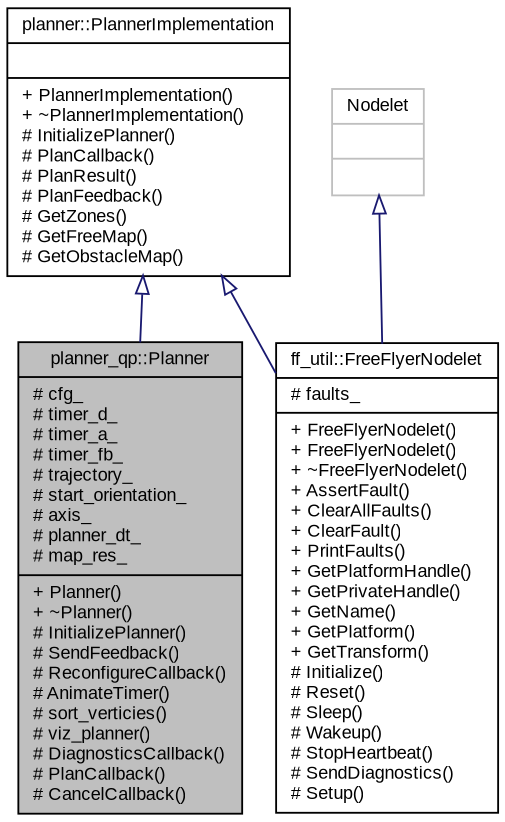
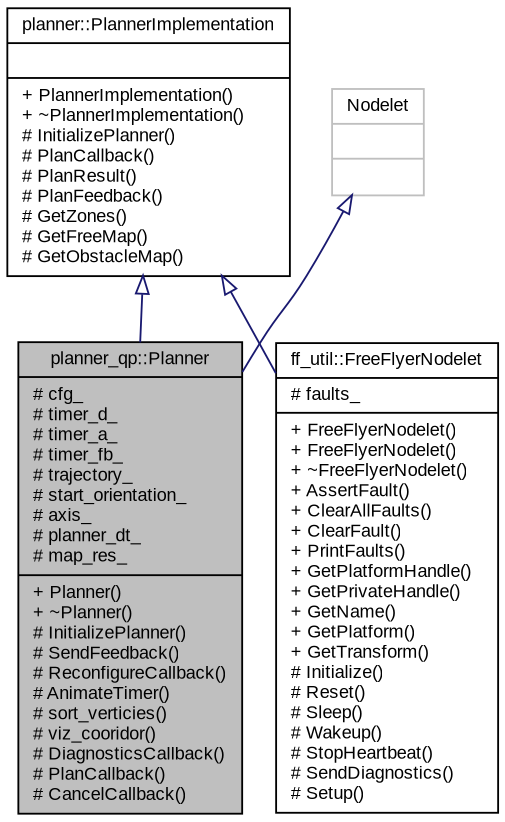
edge "ff_util::FreeFlyerNodelet" -> "Nodelet": now "planner_qp::Planner" -> "Nodelet"
node "planner_qp::Planner": text "# viz_planner()" -> "# viz_cooridor()"
